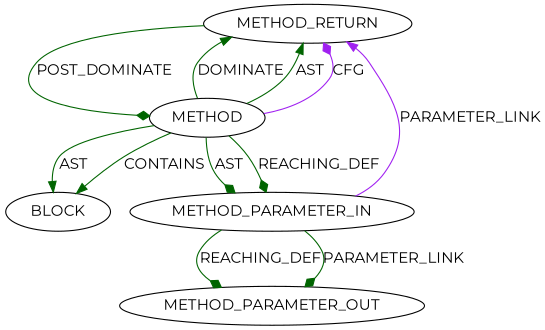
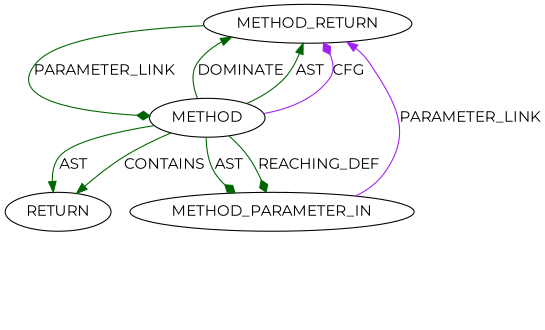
edge "METHOD_RETURN" -> "METHOD": label "POST_DOMINATE" -> "PARAMETER_LINK"
node "BLOCK": label "BLOCK" -> "RETURN"
node "METHOD_PARAMETER_OUT": removed
